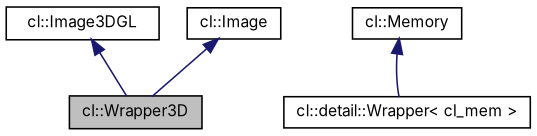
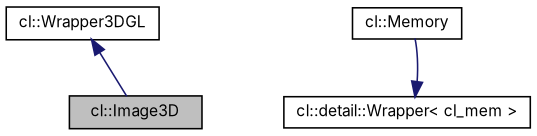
node "cl::Image3DGL": label "cl::Image3DGL" -> "cl::Wrapper3DGL"
node "cl::Image": removed
edge "cl::detail::Wrapper< cl_mem >" -> "cl::Memory": reversed
node "cl::Wrapper3D": label "cl::Wrapper3D" -> "cl::Image3D"
